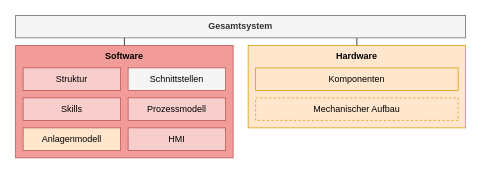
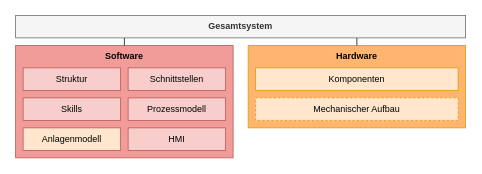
node "Hardware": fillcolor #ffe6cc -> #ffb570
node "Schnittstellen": fillcolor #f5f5f5 -> #f8cecc
